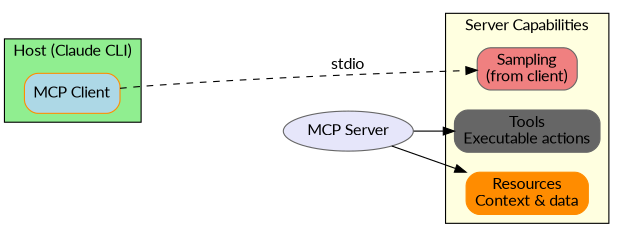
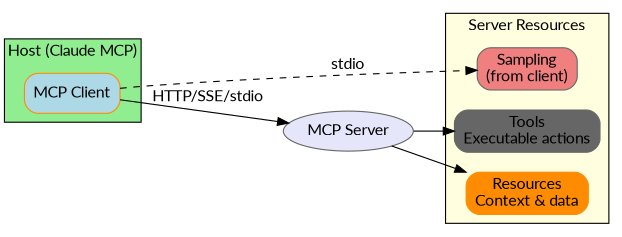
cluster "Server Capabilities": label "Server Capabilities" -> "Server Resources"
cluster "Host (Claude CLI)": label "Host (Claude CLI)" -> "Host (Claude MCP)"
edge "MCP Client" -> "MCP Server": added, label "HTTP/SSE/stdio"
